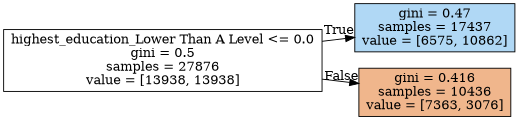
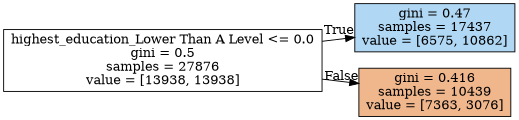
node "gini = 0.416 samples = 10436 value = [7363, 3076]": label "gini = 0.416 samples = 10436 value = [7363, 3076]" -> "gini = 0.416 samples = 10439 value = [7363, 3076]"
